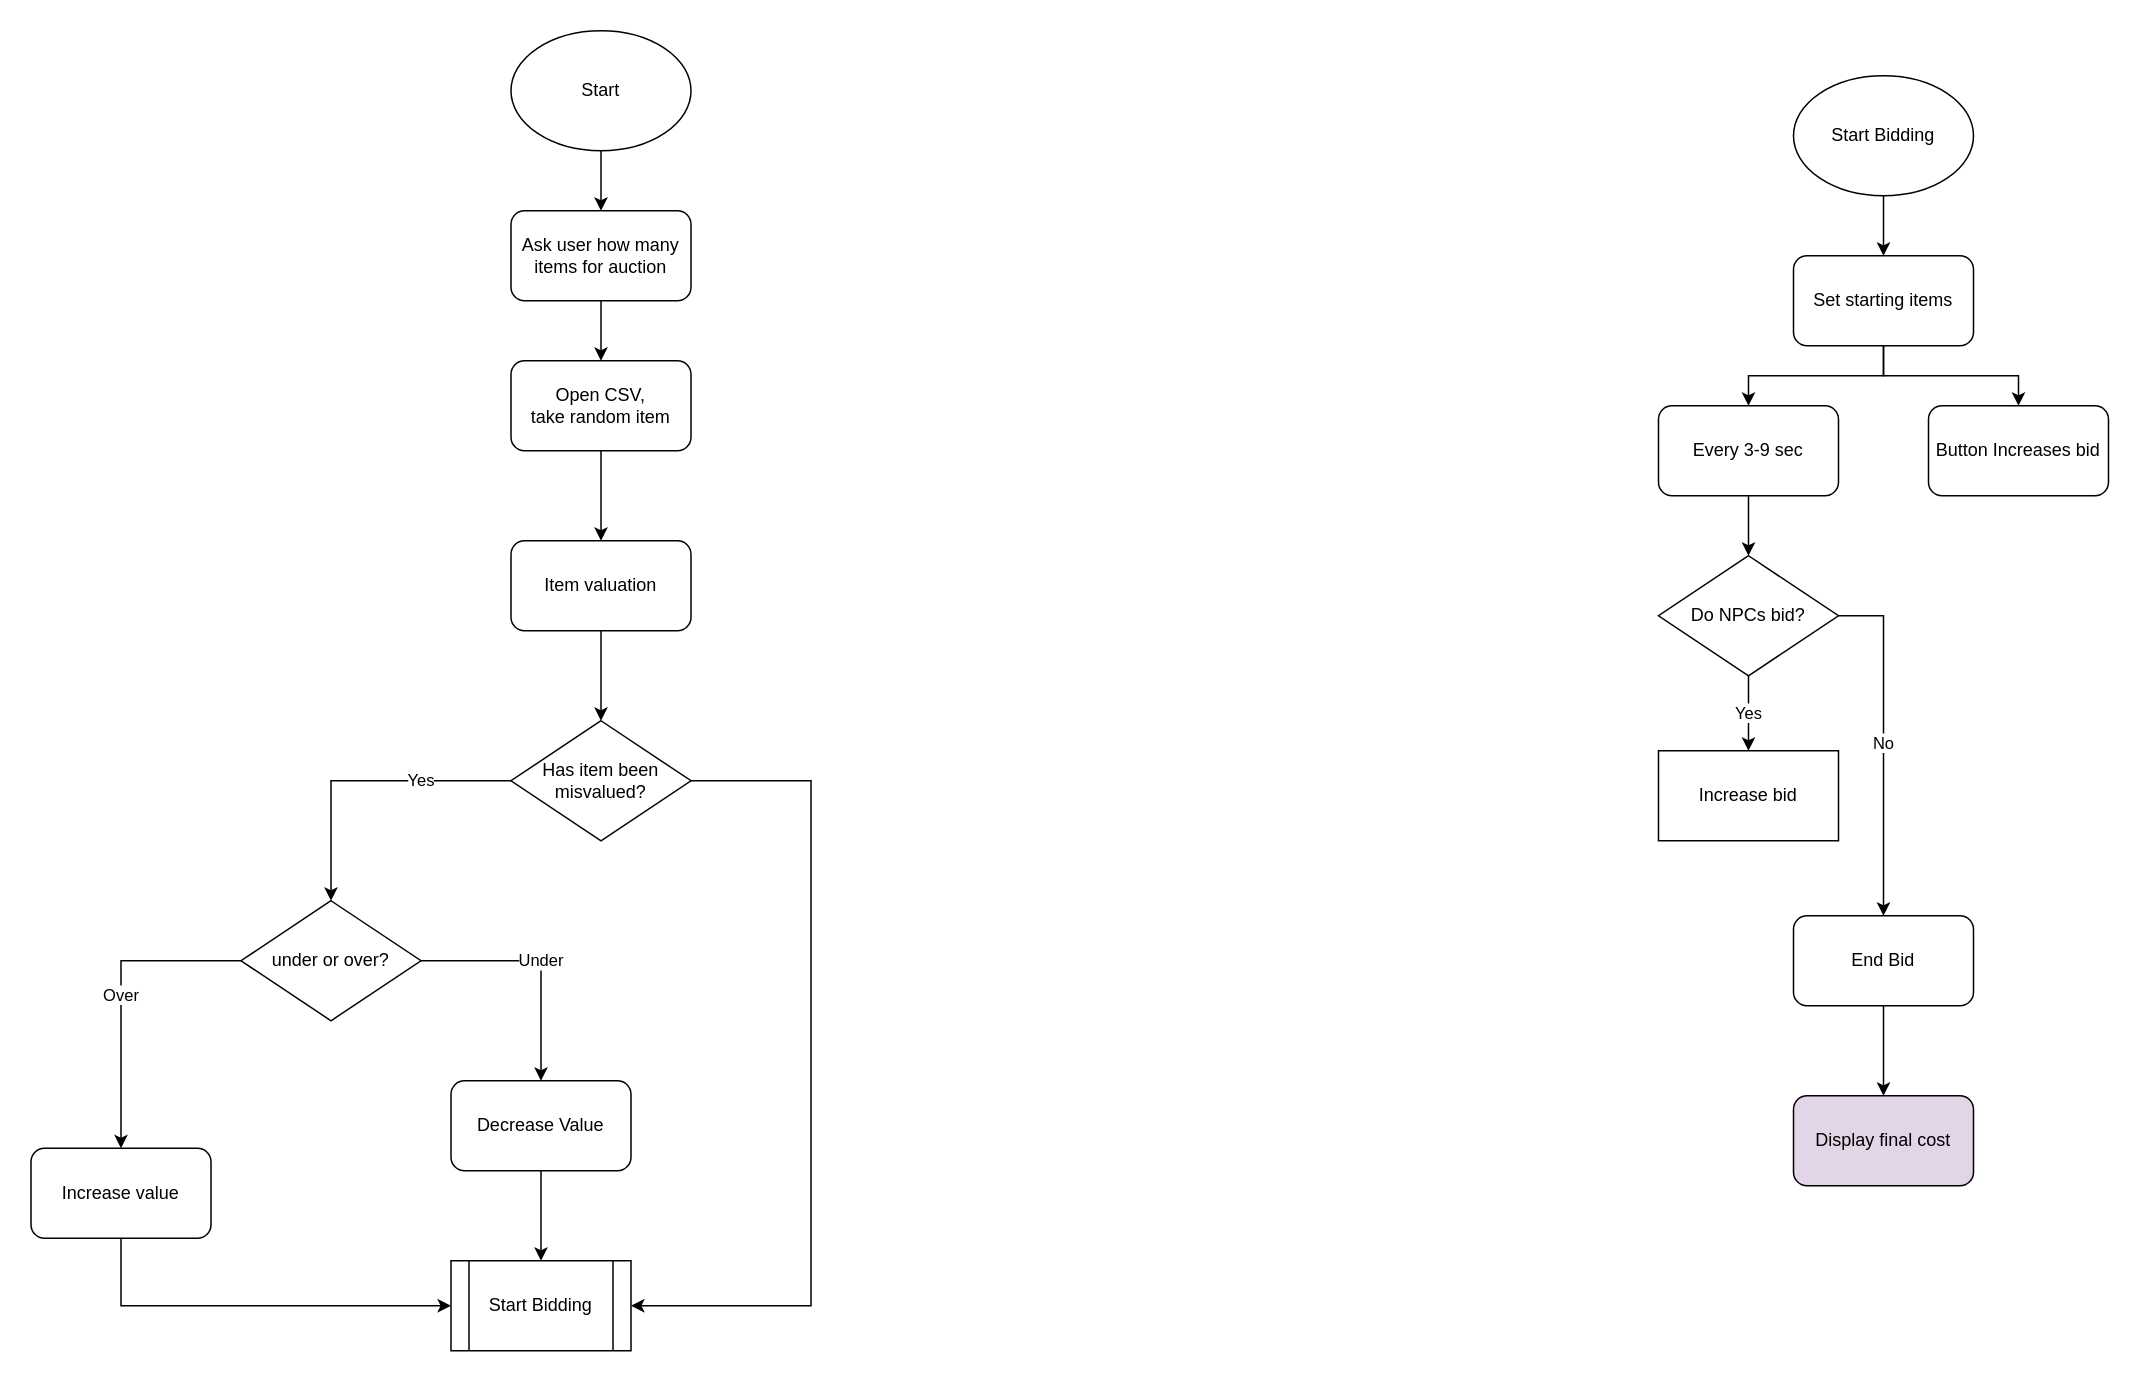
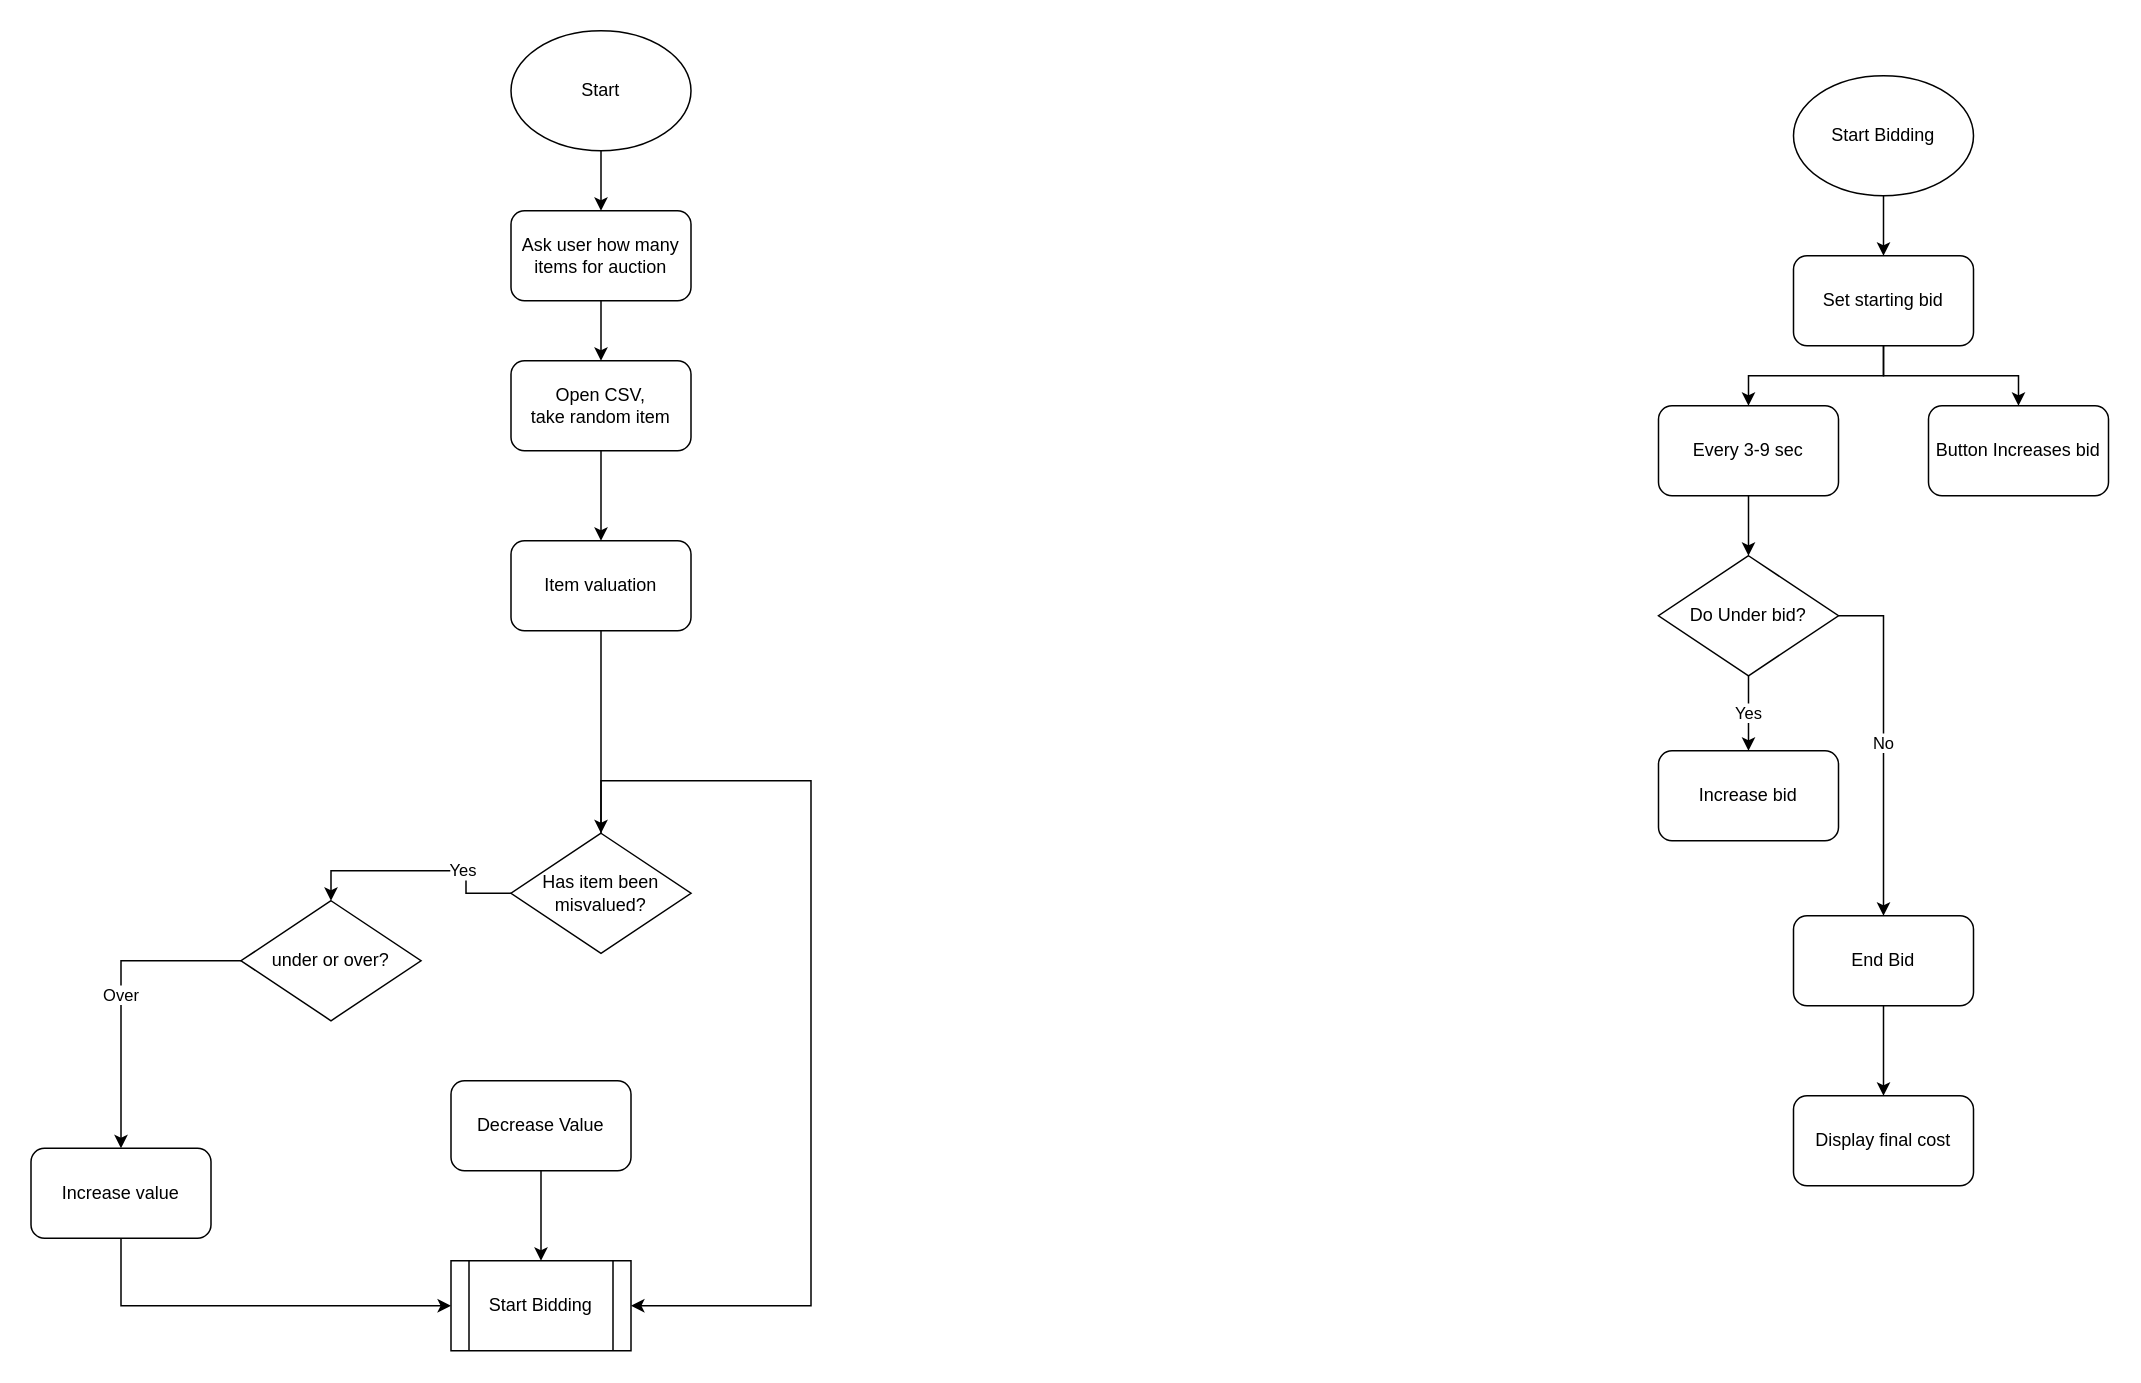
node "Set starting items": label "Set starting items" -> "Set starting bid"
node "Do NPCs bid?": label "Do NPCs bid?" -> "Do Under bid?"
node "Has item been misvalued?": moved (601, 781) -> (601, 893)
node "Increase bid": shape rectangle -> rounded rectangle
edge "under or over?" -> "Decrease Value": removed, label "Under"
node "Display final cost": fillcolor #e1d5e7 -> #ffffff
